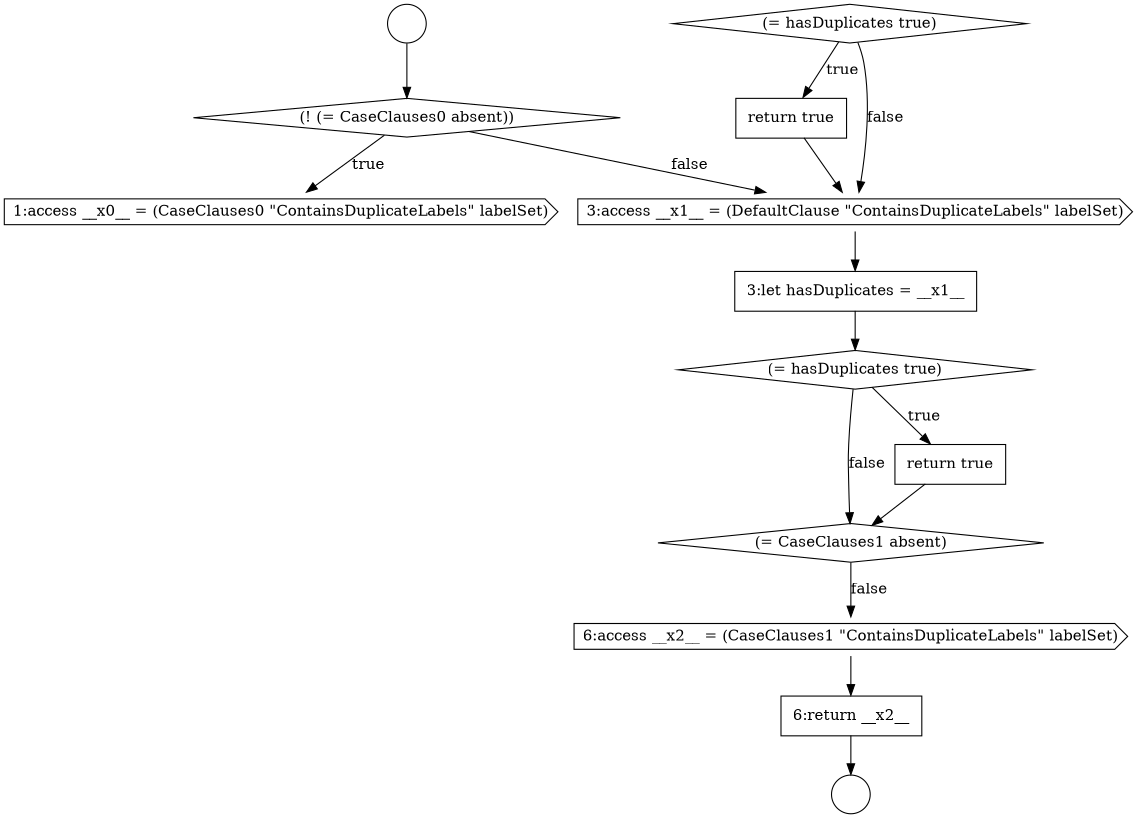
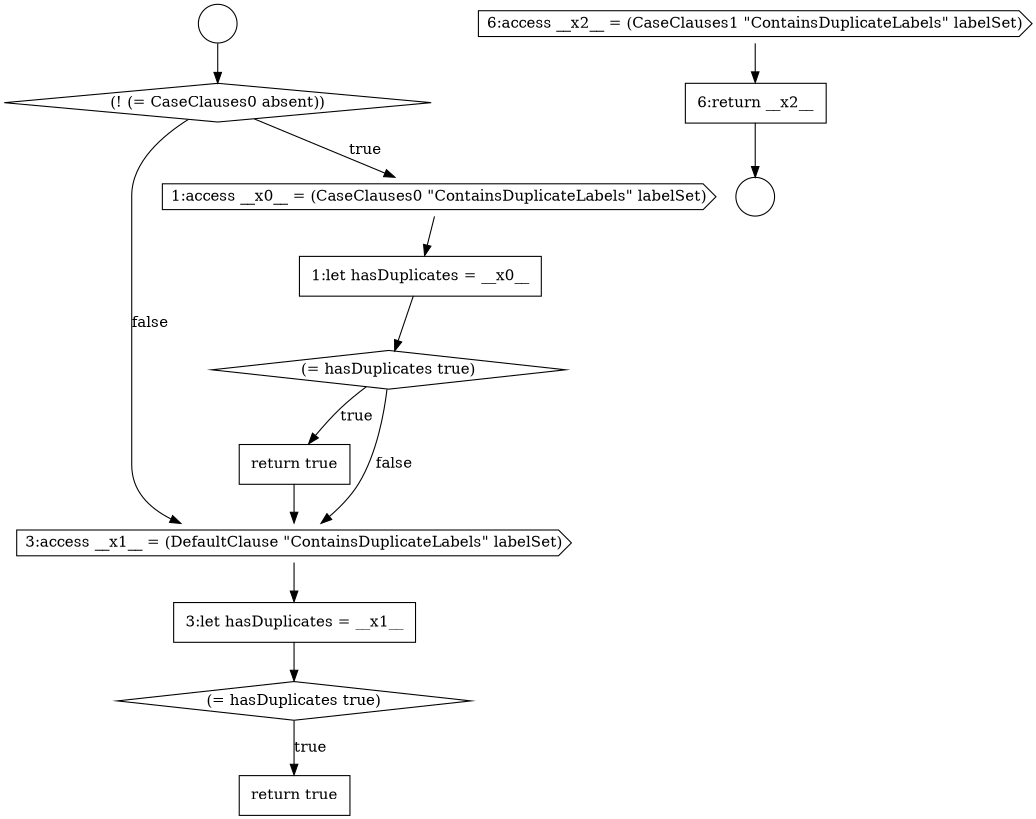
node "1:let hasDuplicates = __x0__": added
node "(= CaseClauses1 absent)": removed
